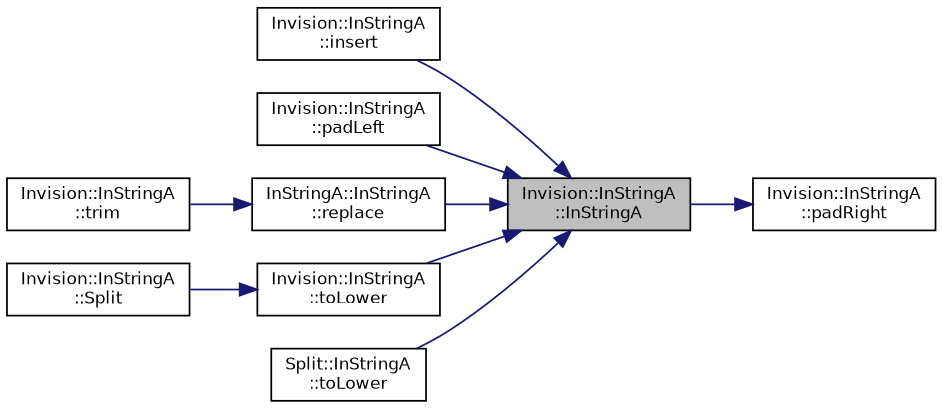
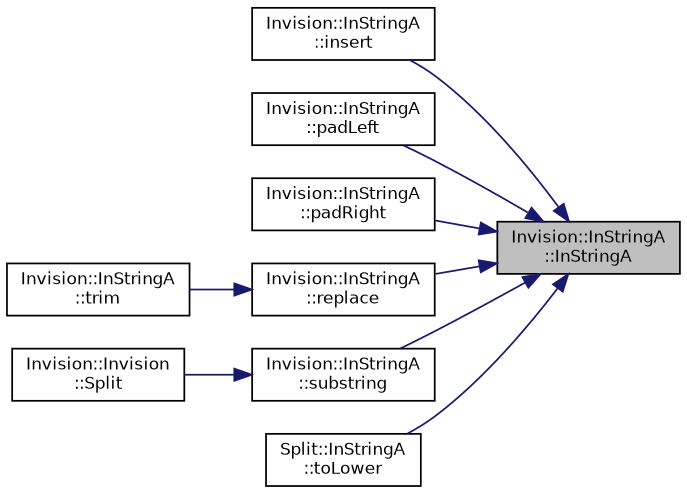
node "InStringA::InStringA ::replace": label "InStringA::InStringA ::replace" -> "Invision::InStringA ::replace"
edge "Invision::InStringA ::InStringA" -> "Invision::InStringA ::padRight": reversed
node "Invision::InStringA ::Split": label "Invision::InStringA ::Split" -> "Invision::Invision ::Split"
node "Invision::InStringA ::toLower": label "Invision::InStringA ::toLower" -> "Invision::InStringA ::substring"
